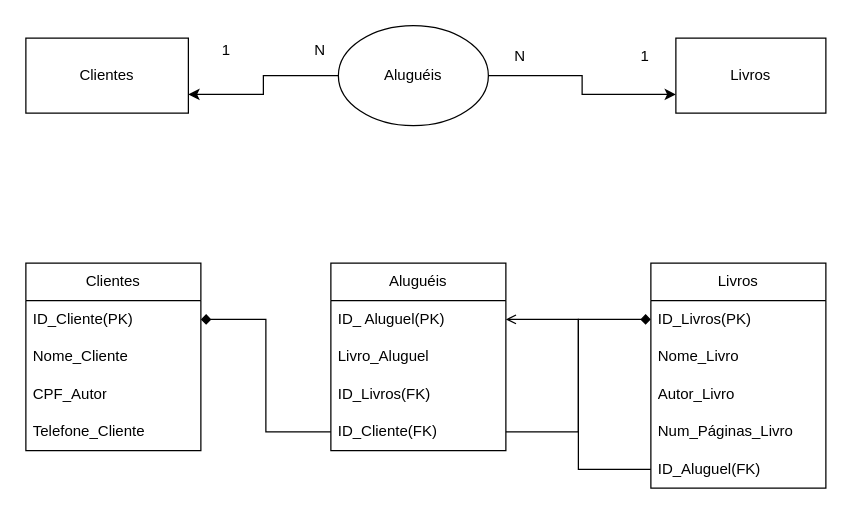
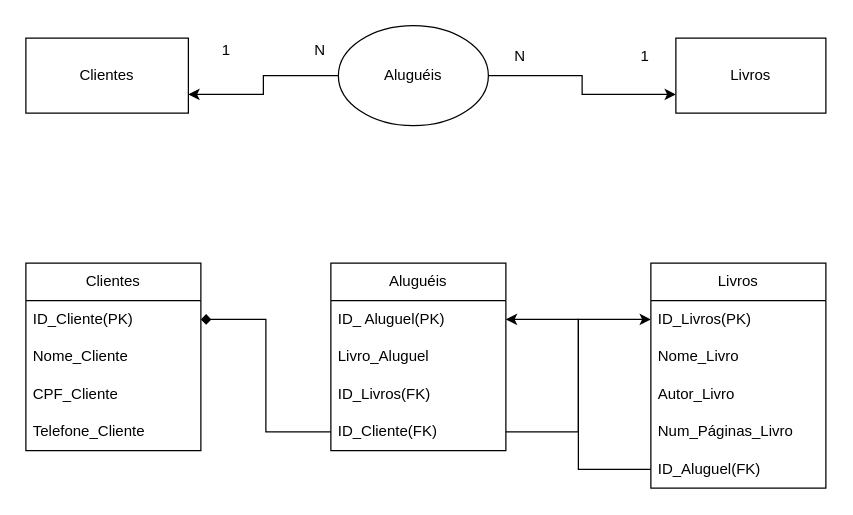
edge "ID_Aluguel(FK)" -> "ID_ Aluguel(PK)": arrowhead open -> classic
edge "ID_Cliente(FK)" -> "ID_Livros(PK)": arrowhead diamond -> classic
node "CPF_Autor": label "CPF_Autor" -> "CPF_Cliente"
